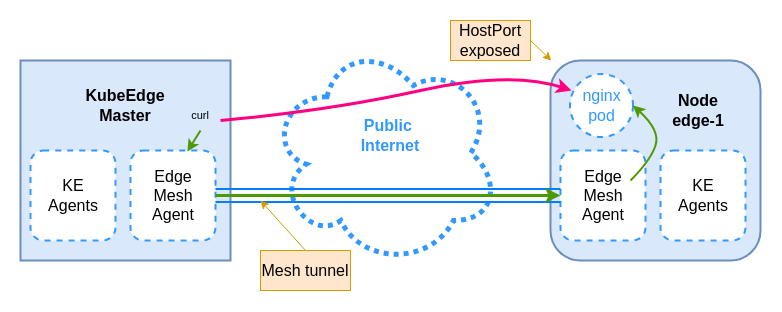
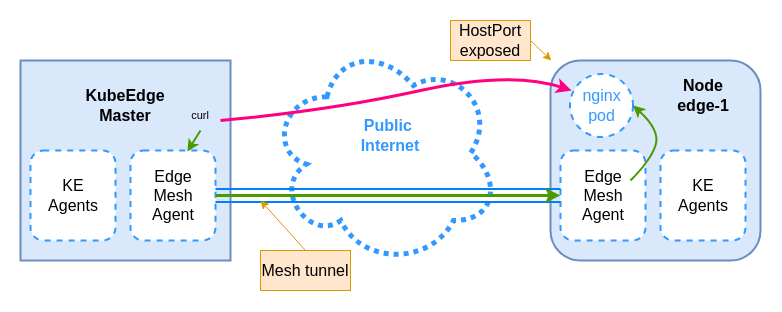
node "Node edge-1": moved (698, 111) -> (703, 96)
